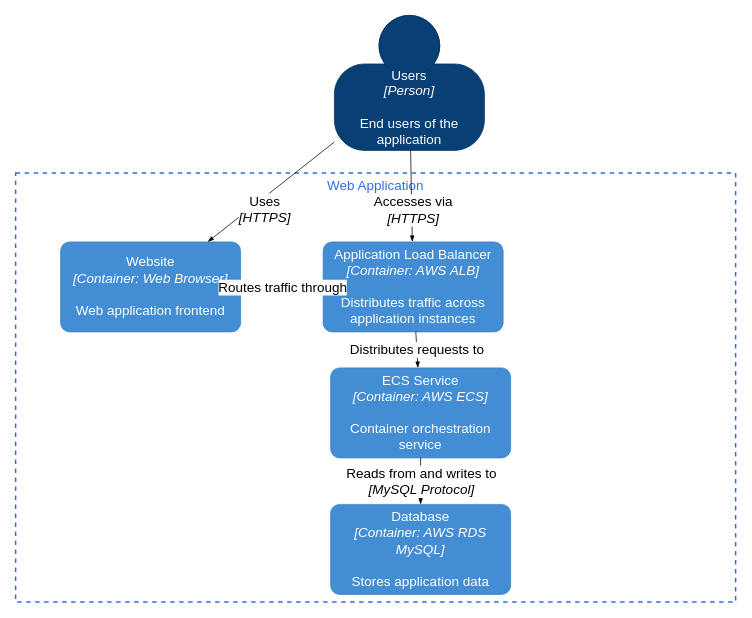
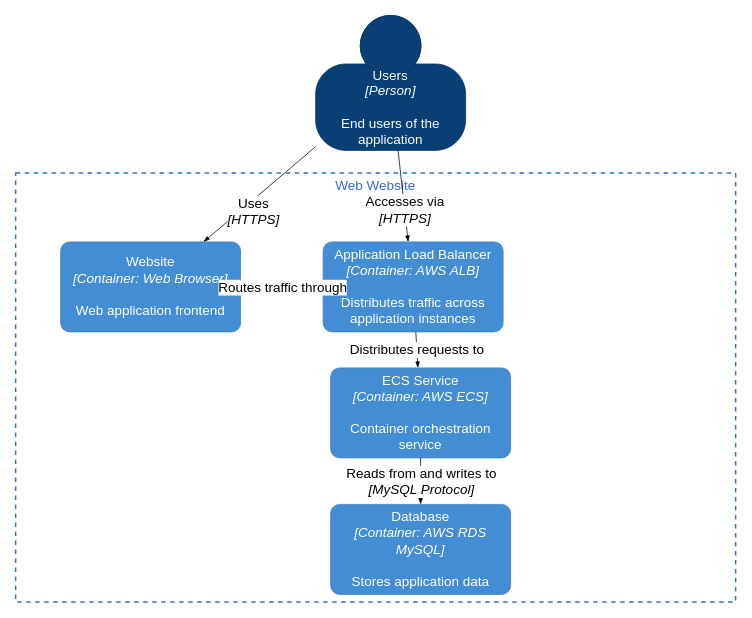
node "Users [Person] End users of the application": moved (409, 83) -> (390, 83)
node "Web Application": label "Web Application" -> "Web Website"
